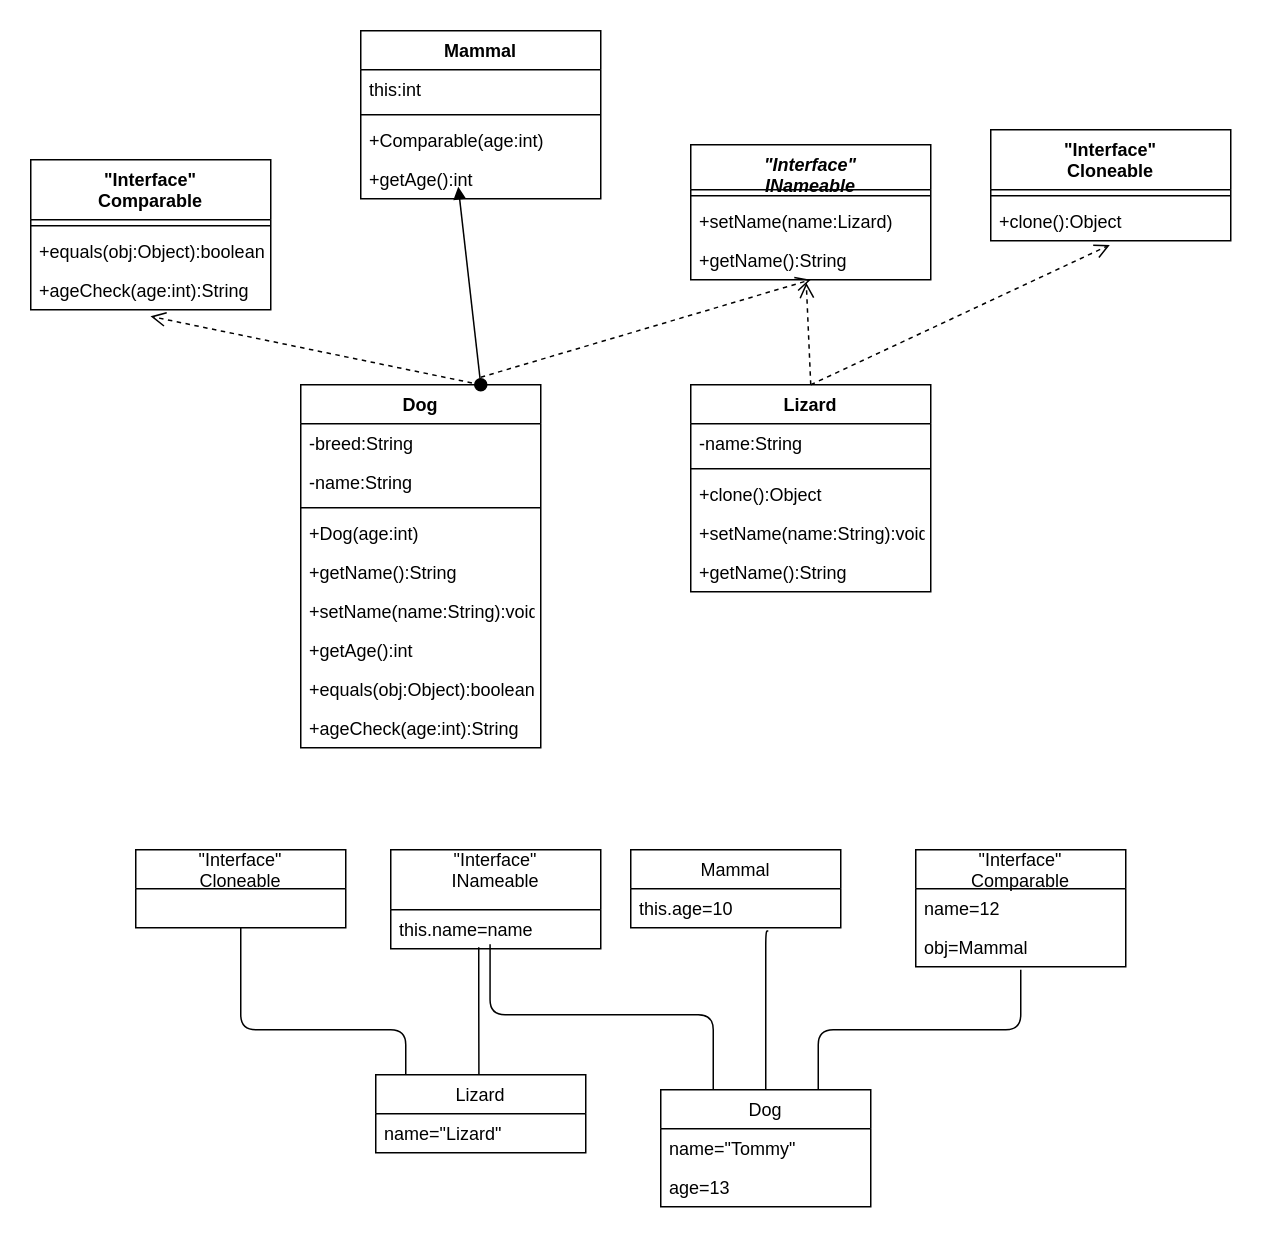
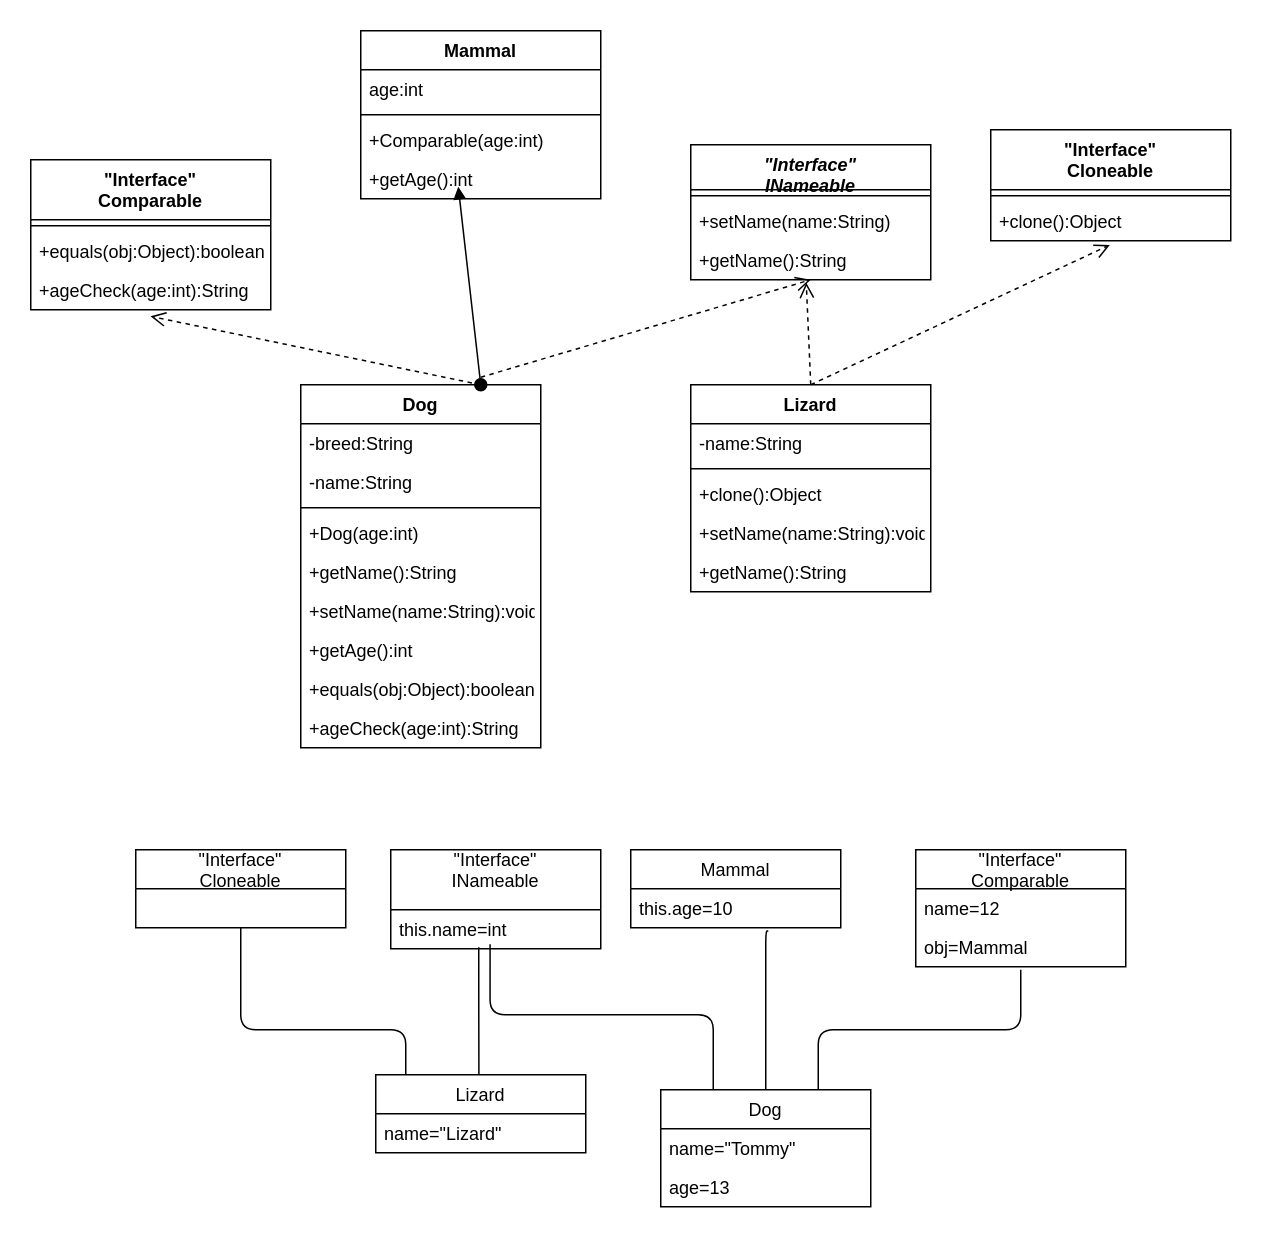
node "this:int": label "this:int" -> "age:int"
node "+setName(name:Lizard)": label "+setName(name:Lizard)" -> "+setName(name:String)"
node "this.name=name": label "this.name=name" -> "this.name=int"
